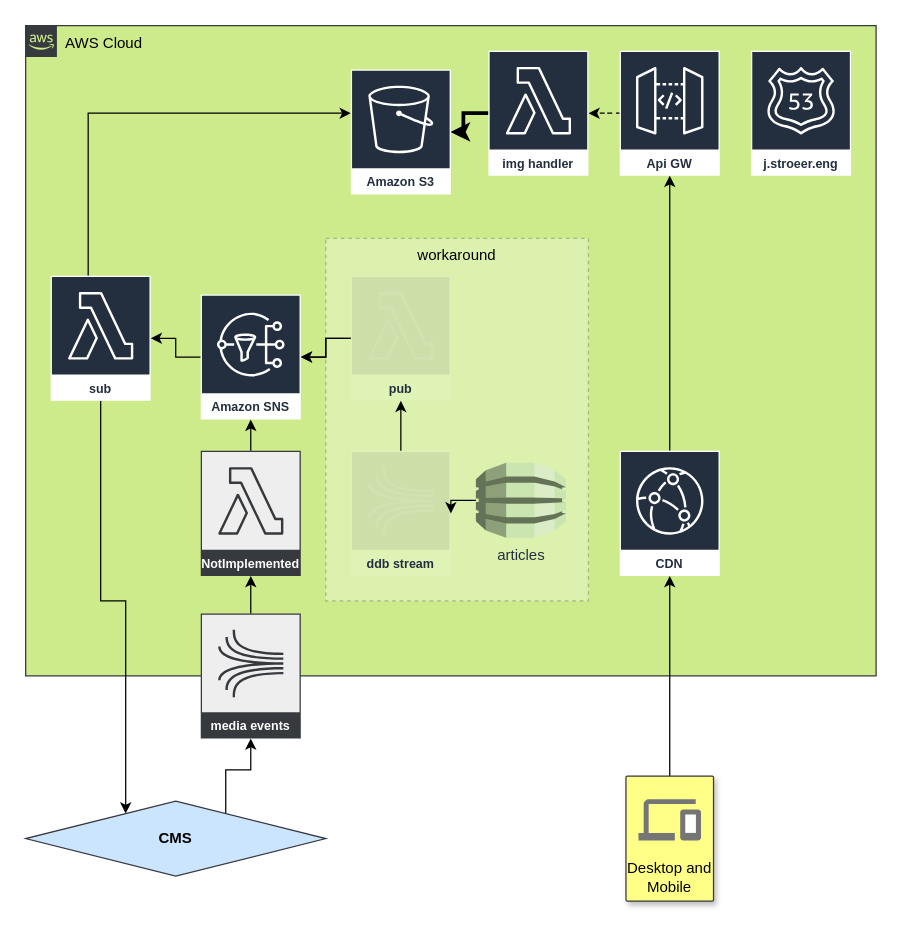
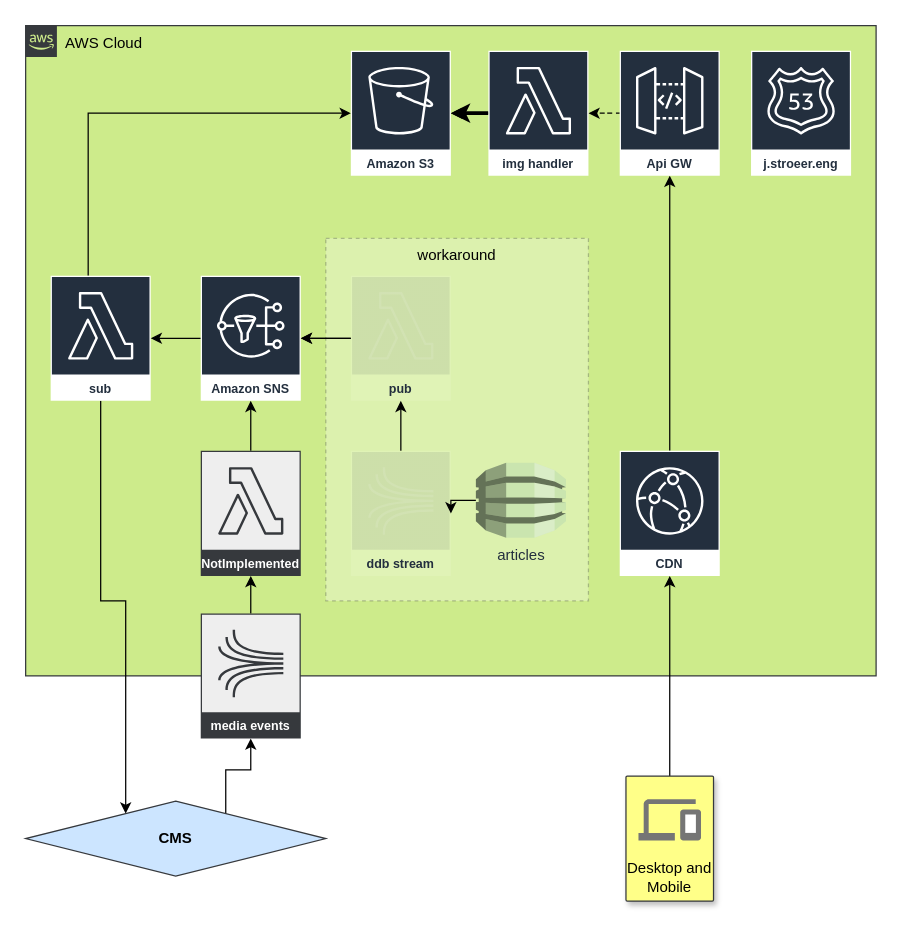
node "Amazon S3": moved (401, 132) -> (401, 113)
node "Amazon SNS": moved (251, 357) -> (251, 338)
